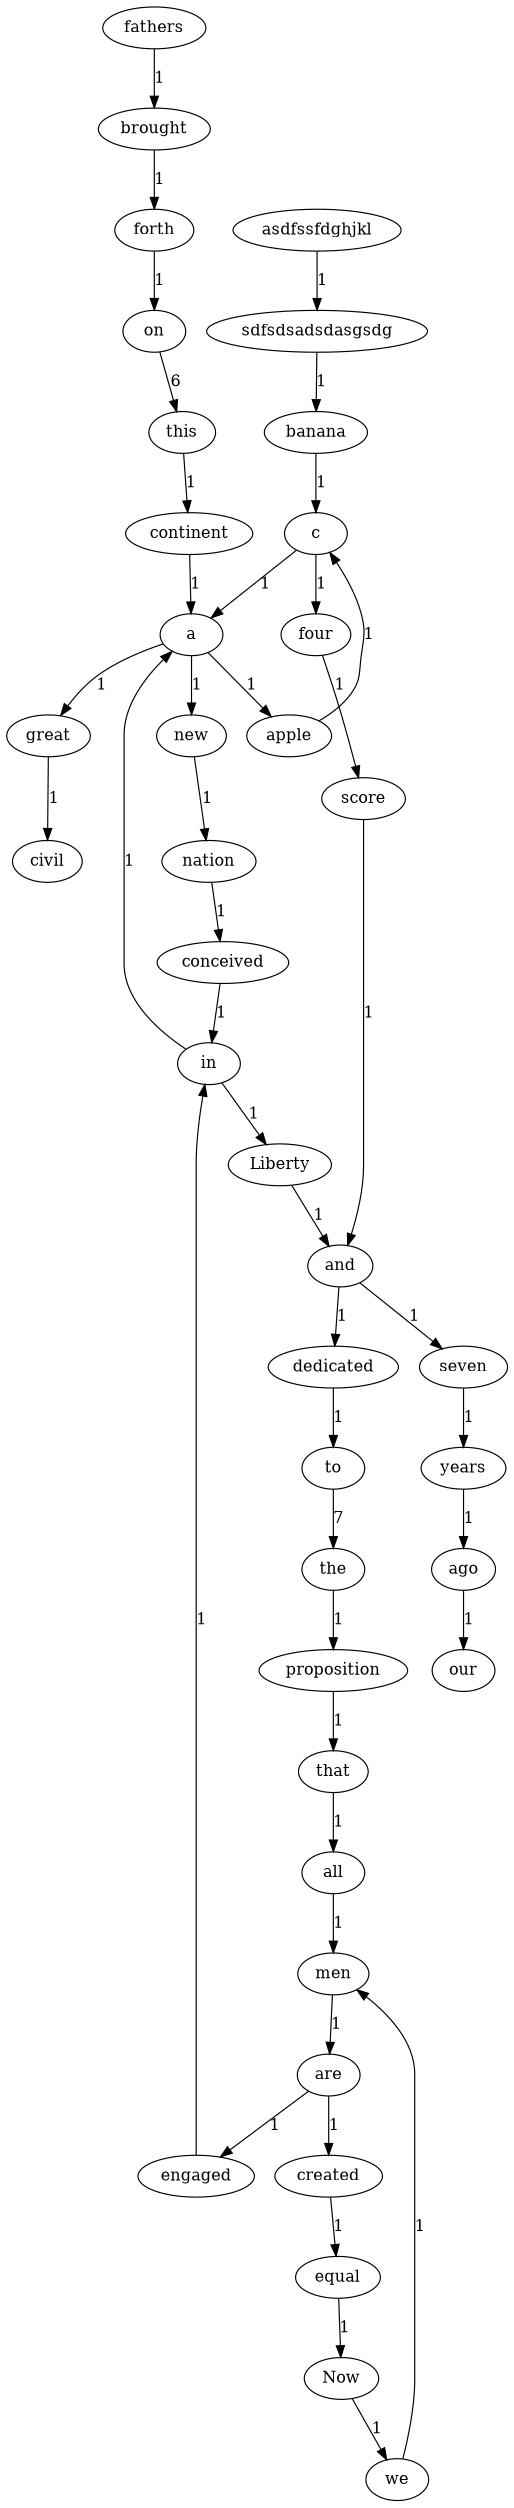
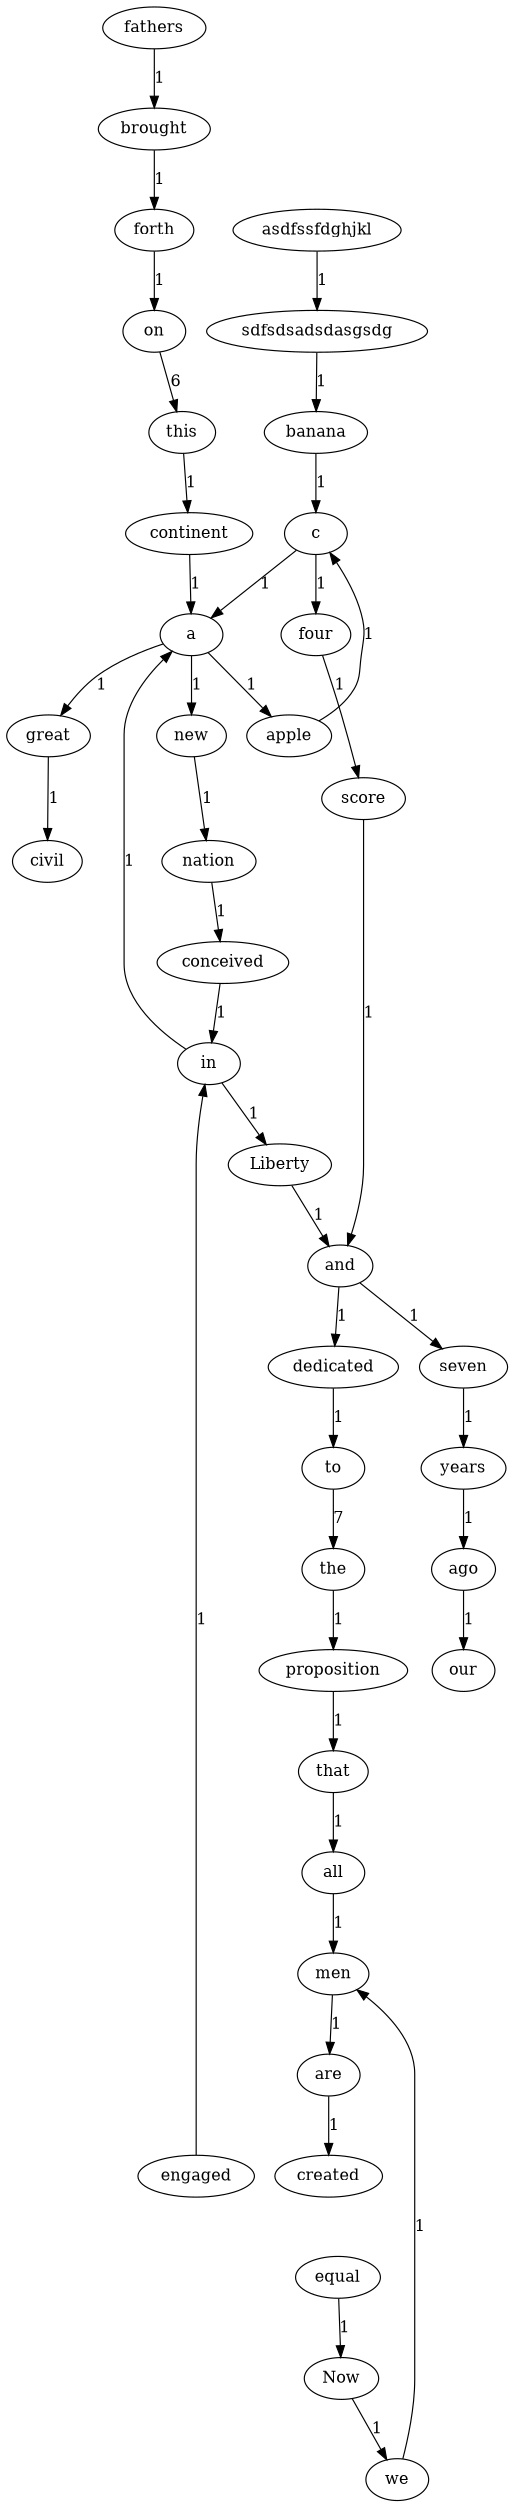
edge "are" -> "engaged": removed, label "1"
edge "created" -> "equal": removed, label "1"
